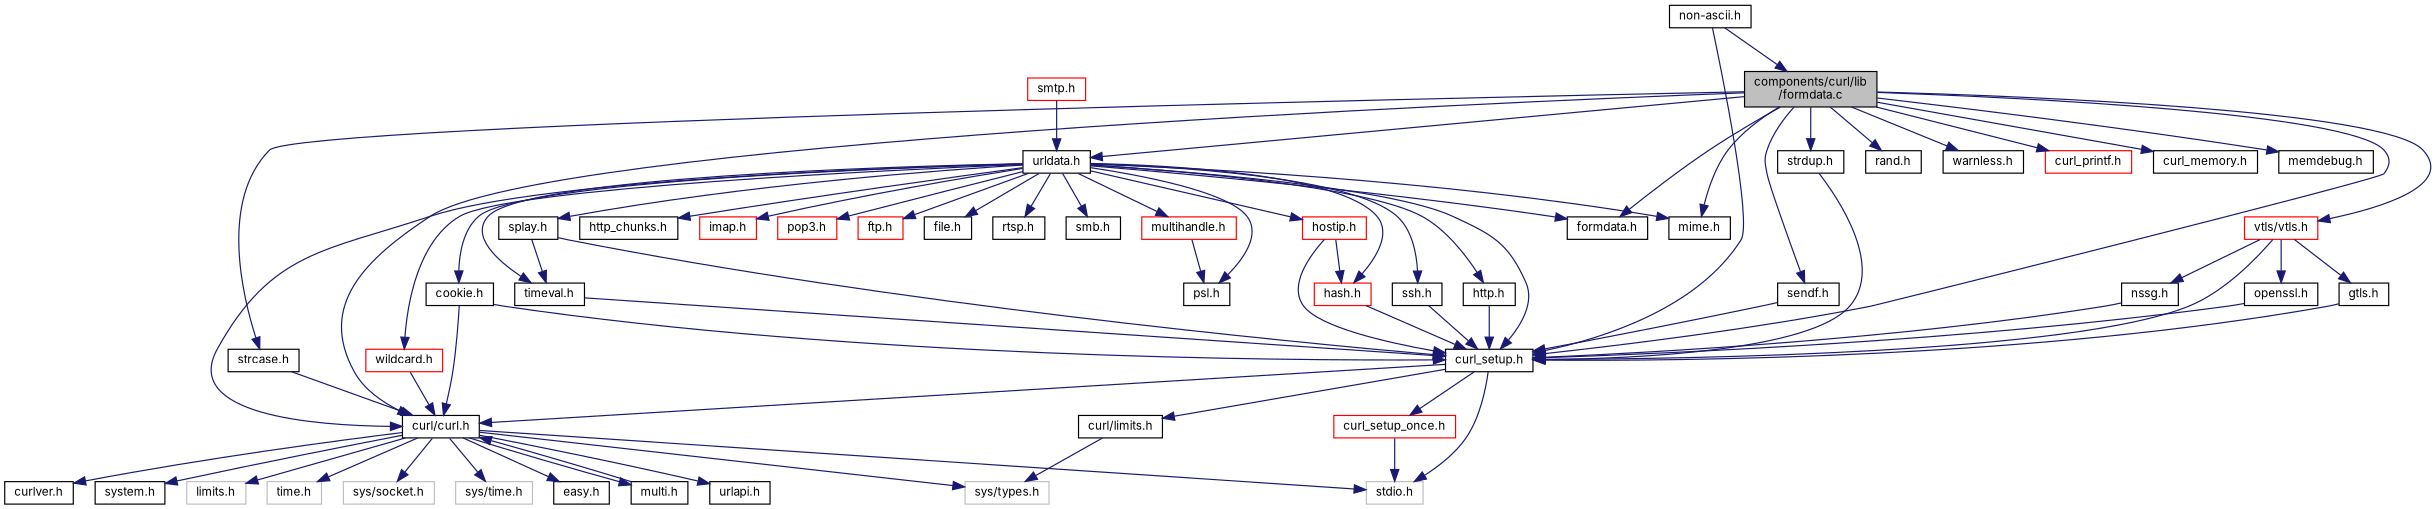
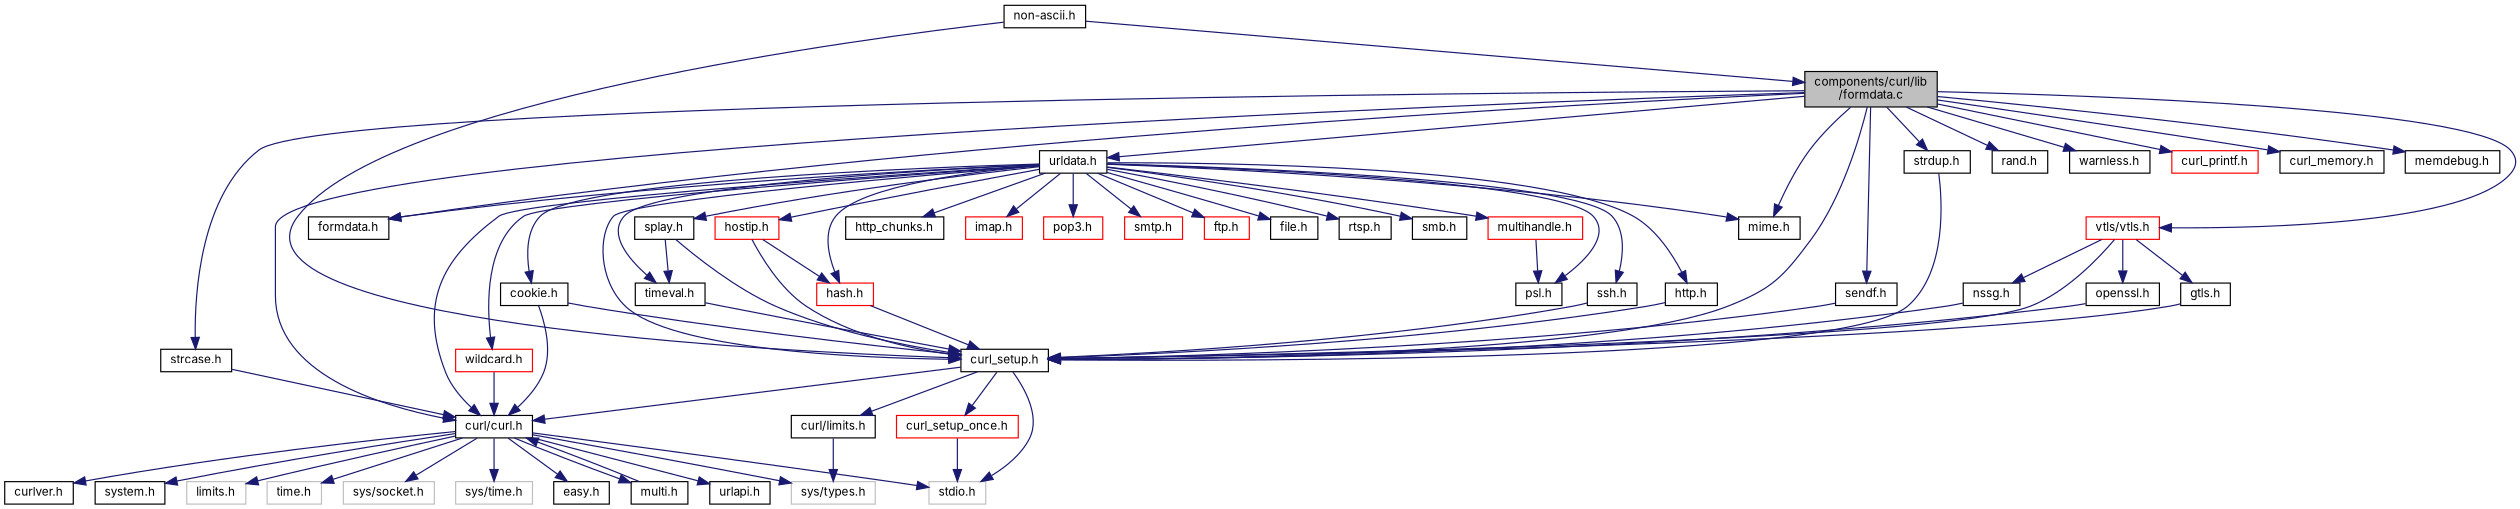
edge "smtp.h" -> "urldata.h": reversed
